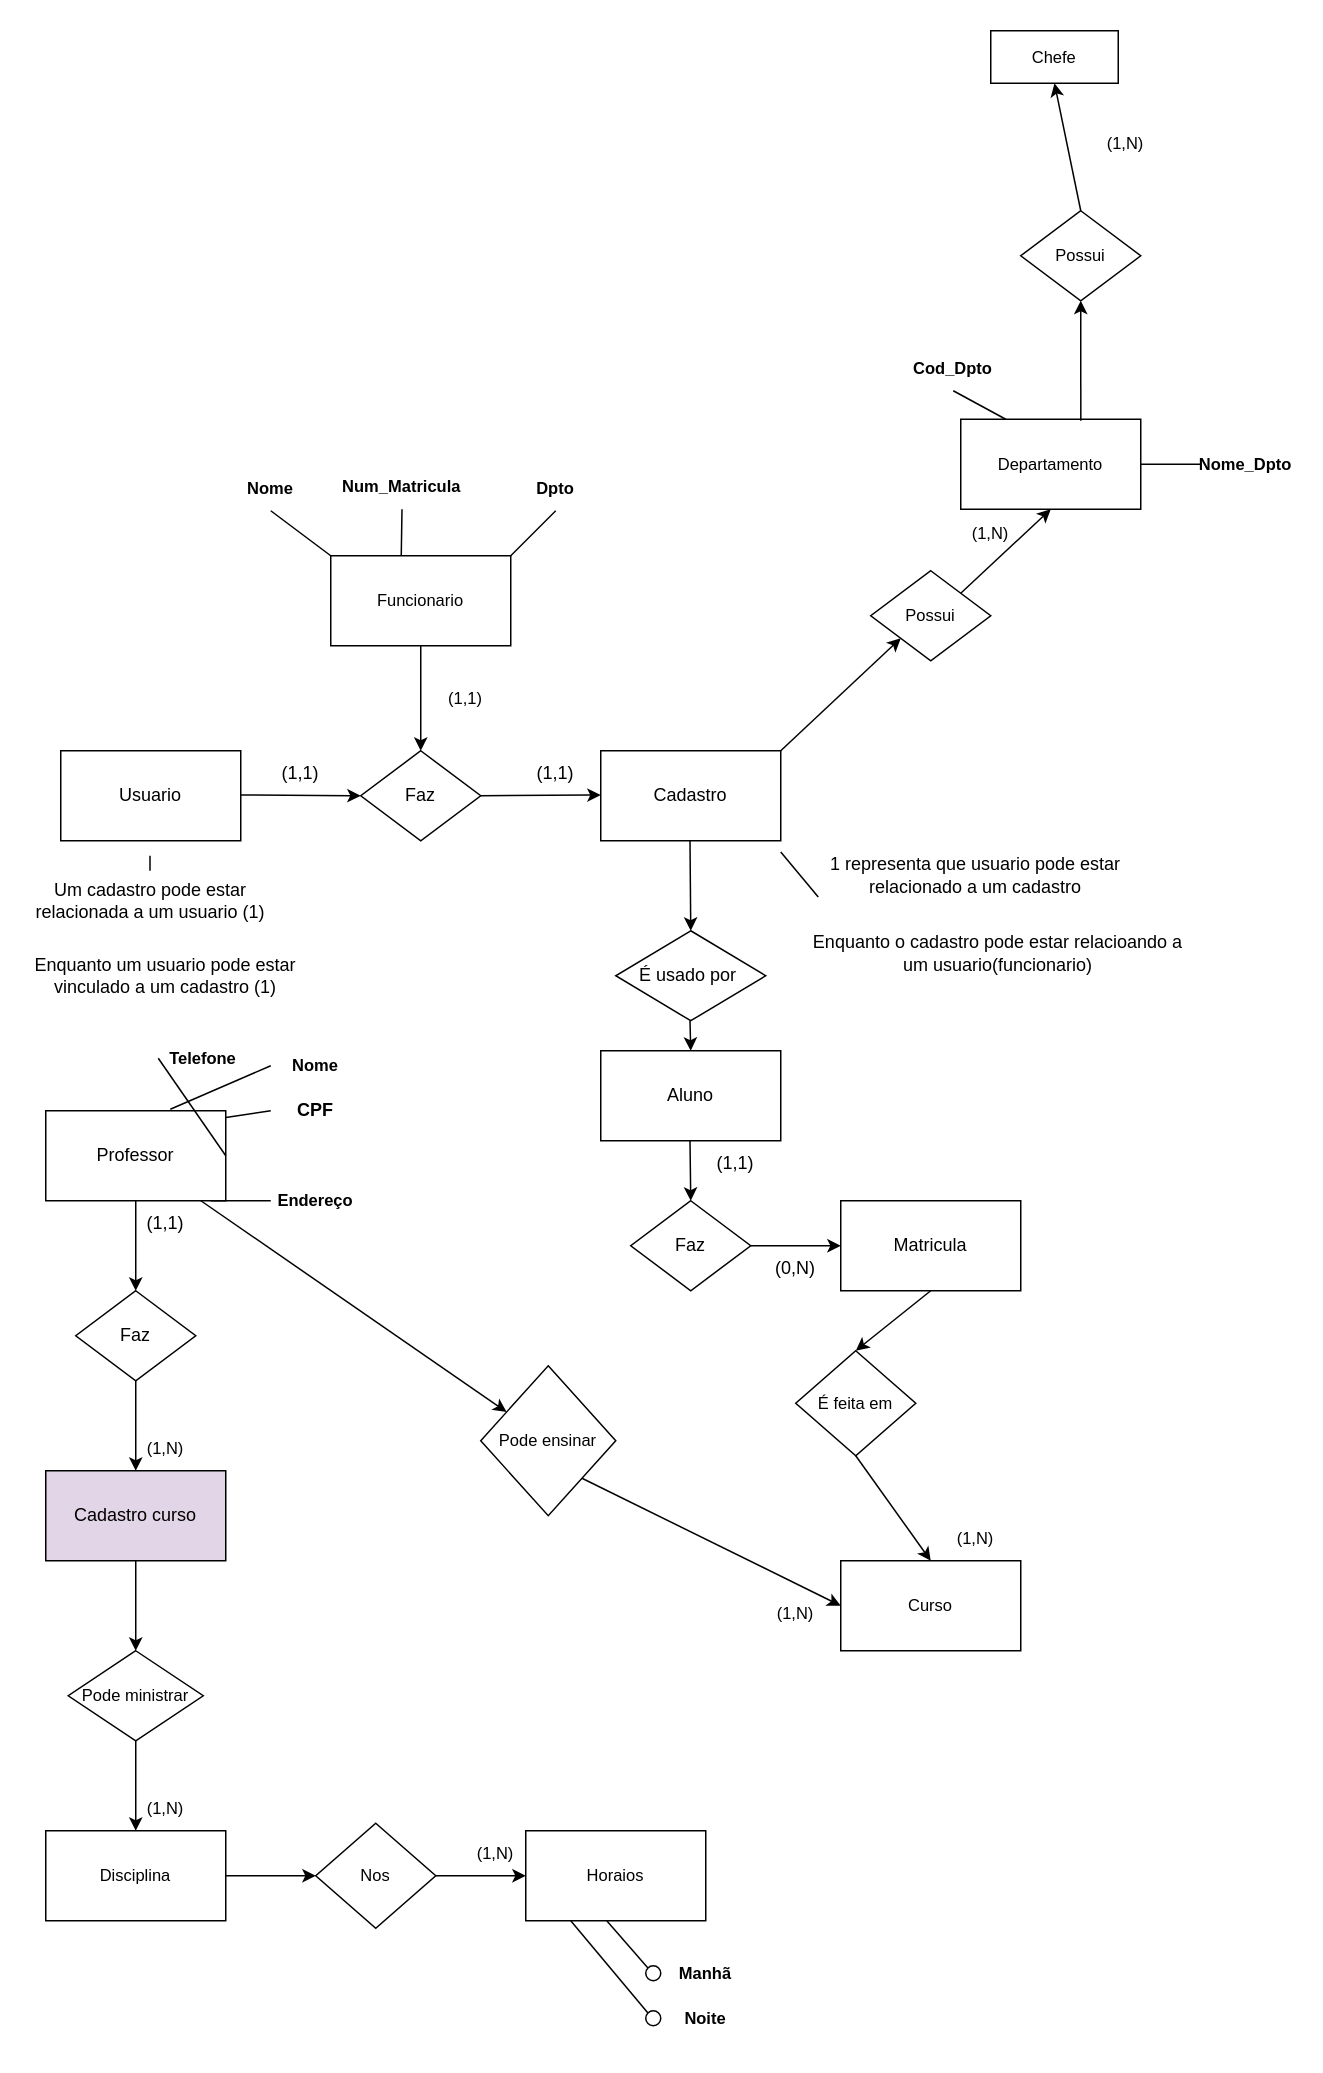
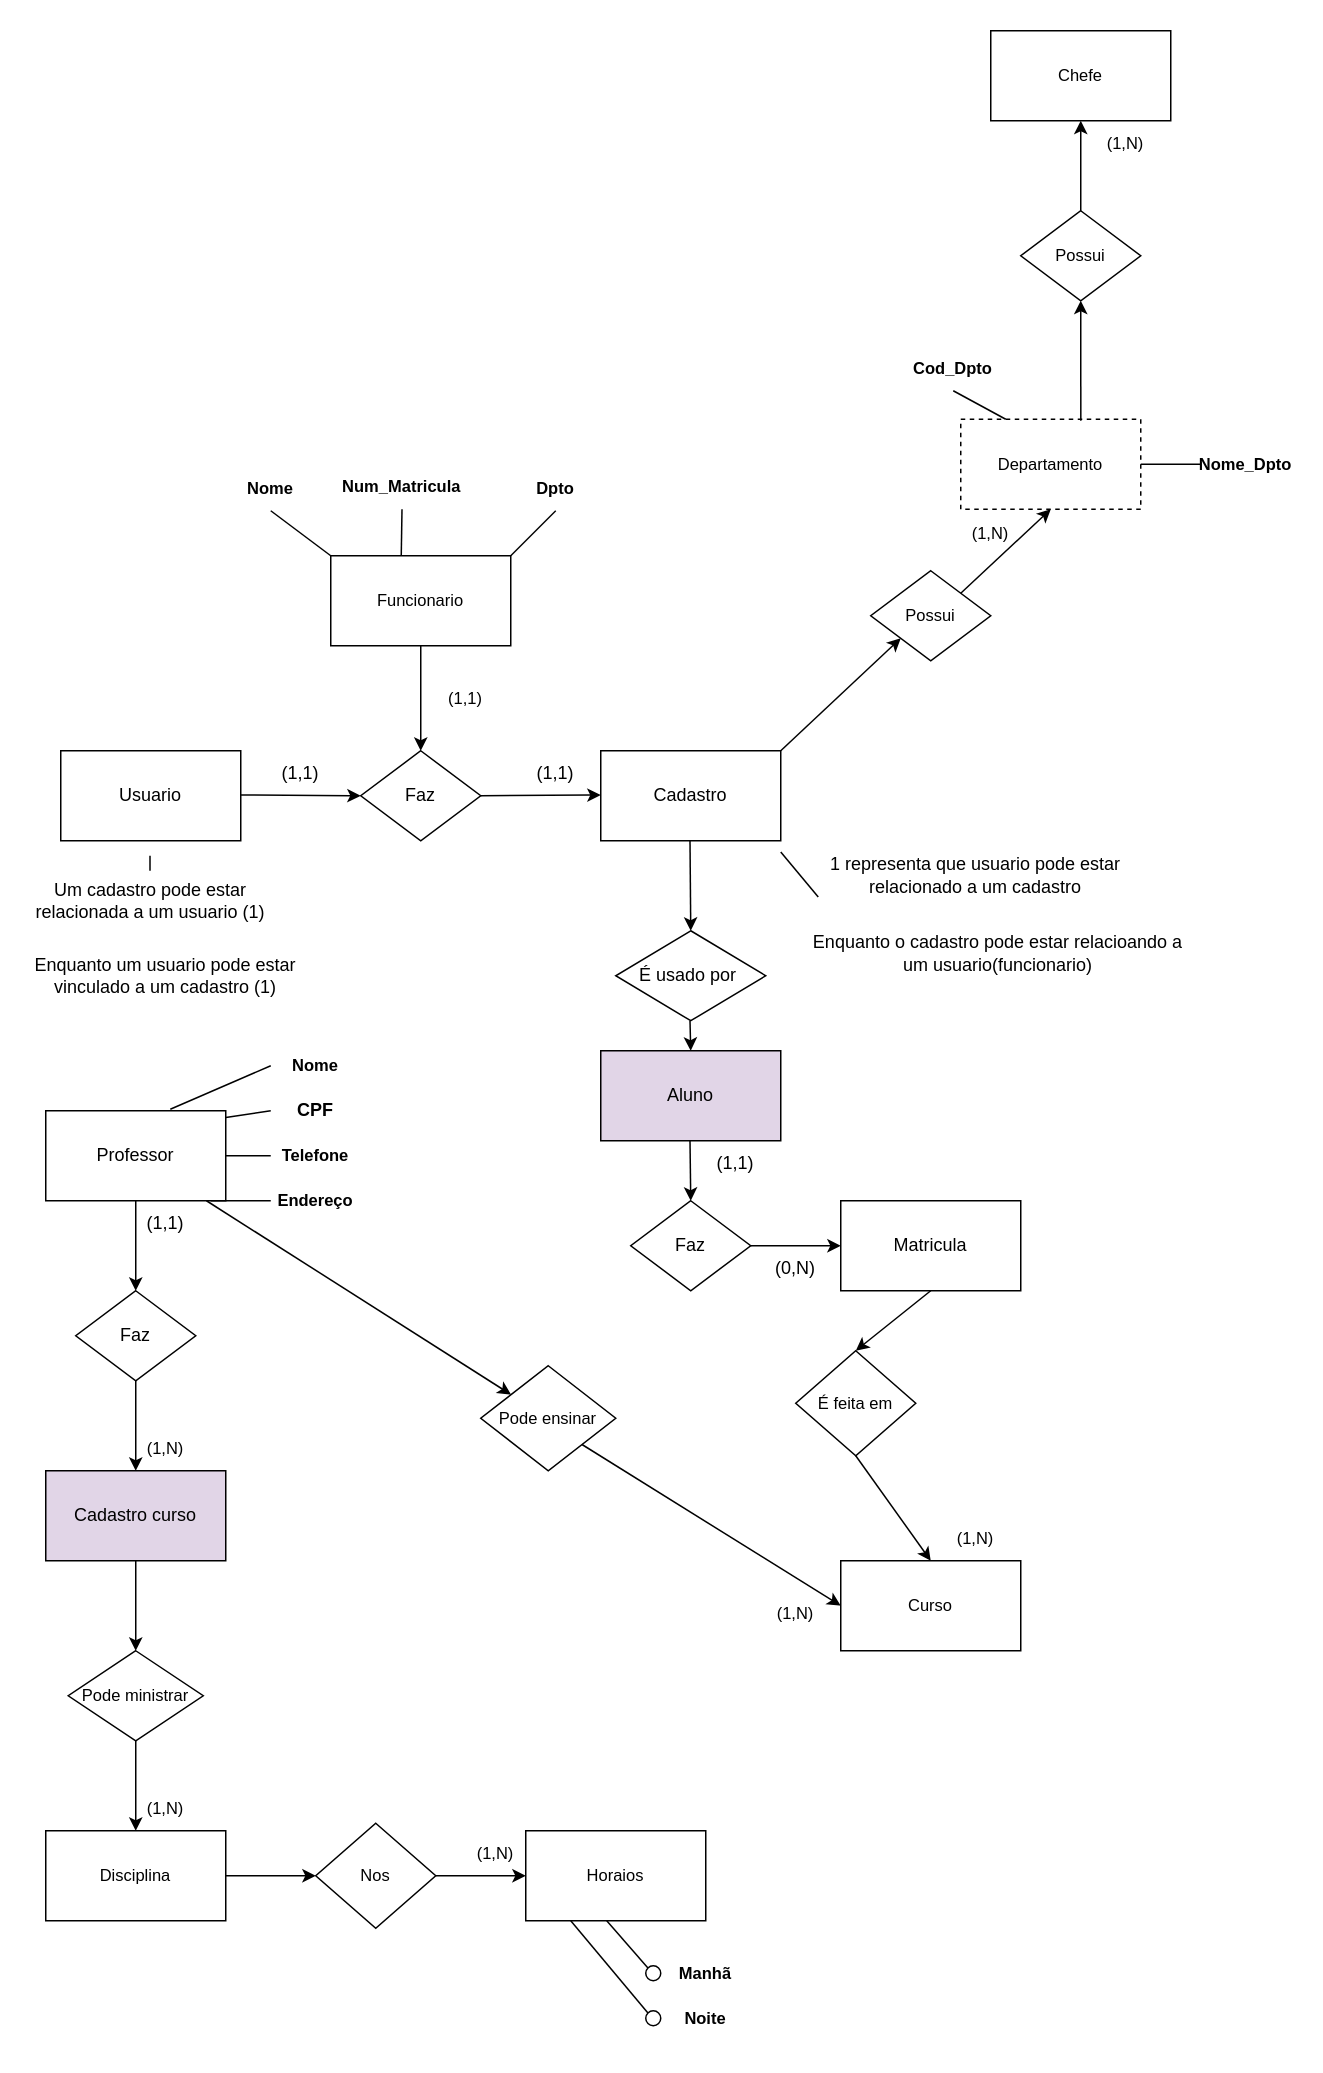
node "Chefe": size 128x53 -> 180x90
node "Departamento": style solid -> dashed
node "Telefone": moved (203, 1058) -> (316, 1156)
node "Aluno": fillcolor #ffffff -> #e1d5e7
node "Pode ensinar": size 135x150 -> 135x105
